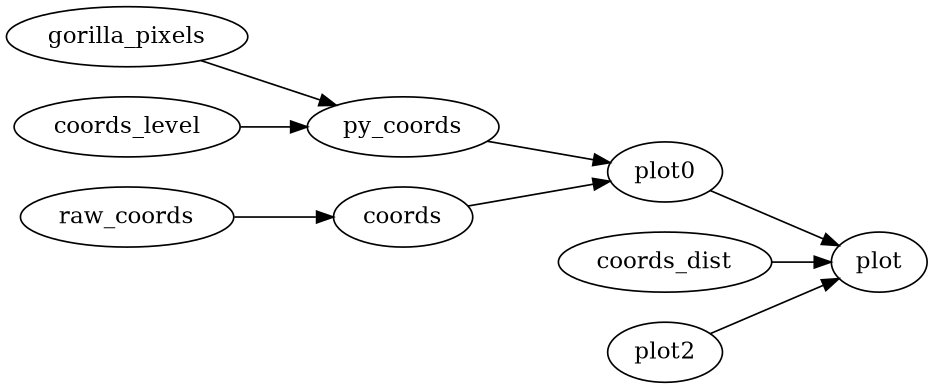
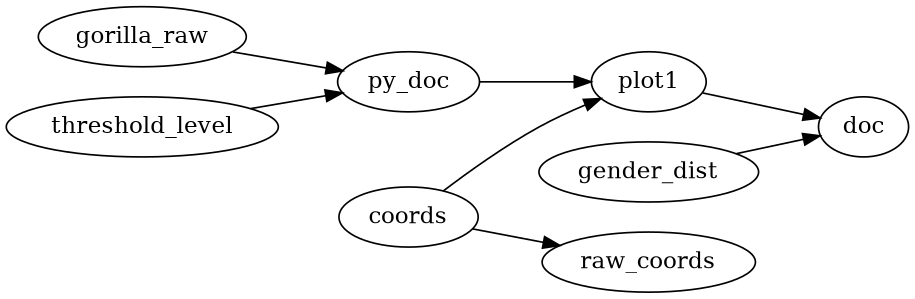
node "gorilla_pixels": label "gorilla_pixels" -> "gorilla_raw"
node "coords_level": label "coords_level" -> "threshold_level"
node "py_coords": label "py_coords" -> "py_doc"
node "plot0": label "plot0" -> "plot1"
edge "raw_coords" -> "coords": reversed
node "coords_dist": label "coords_dist" -> "gender_dist"
node "plot": label "plot" -> "doc"
node "plot2": removed
